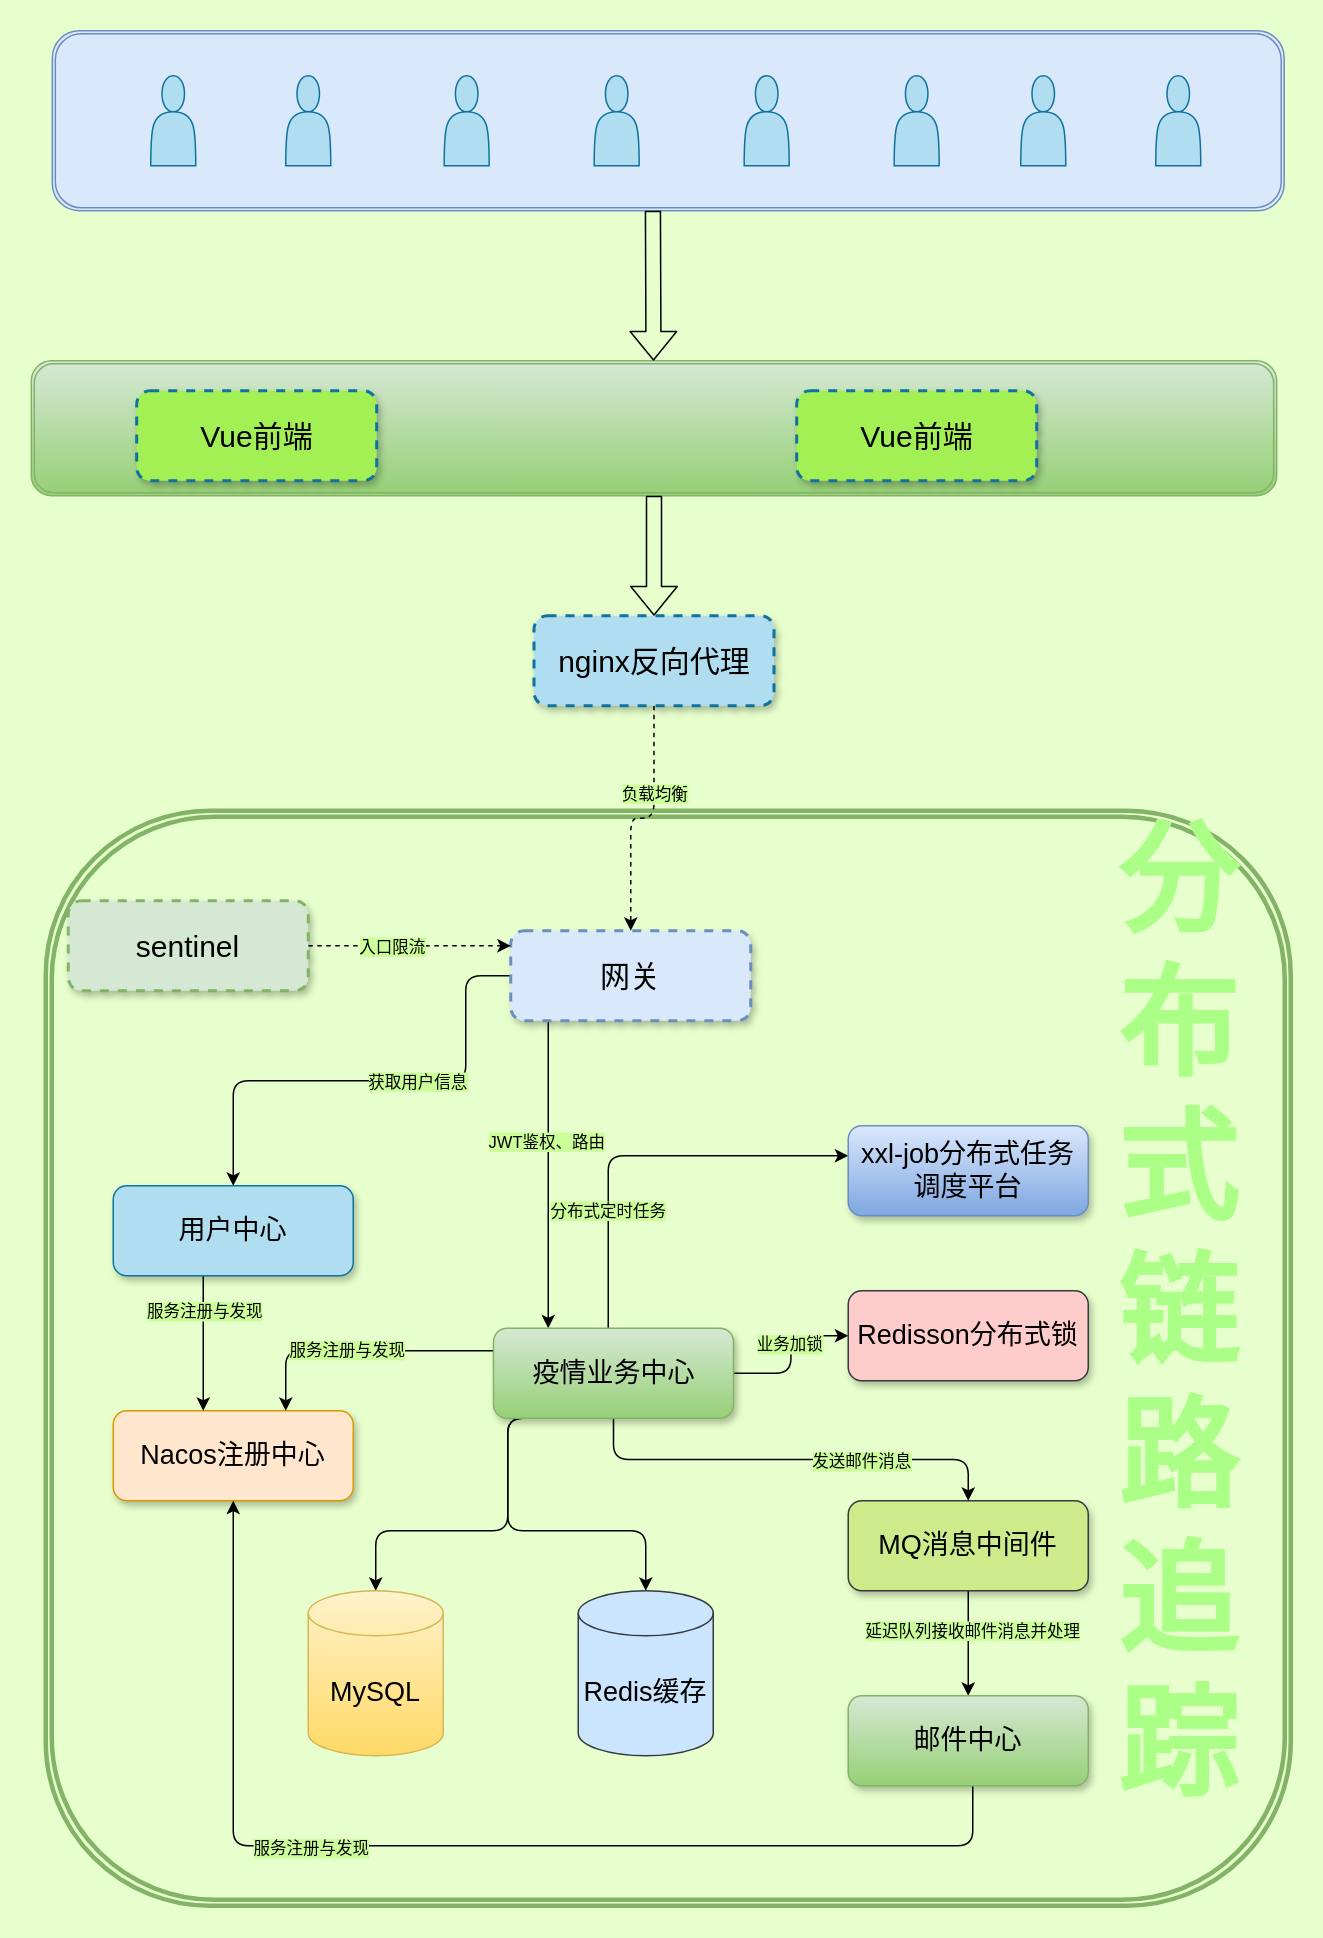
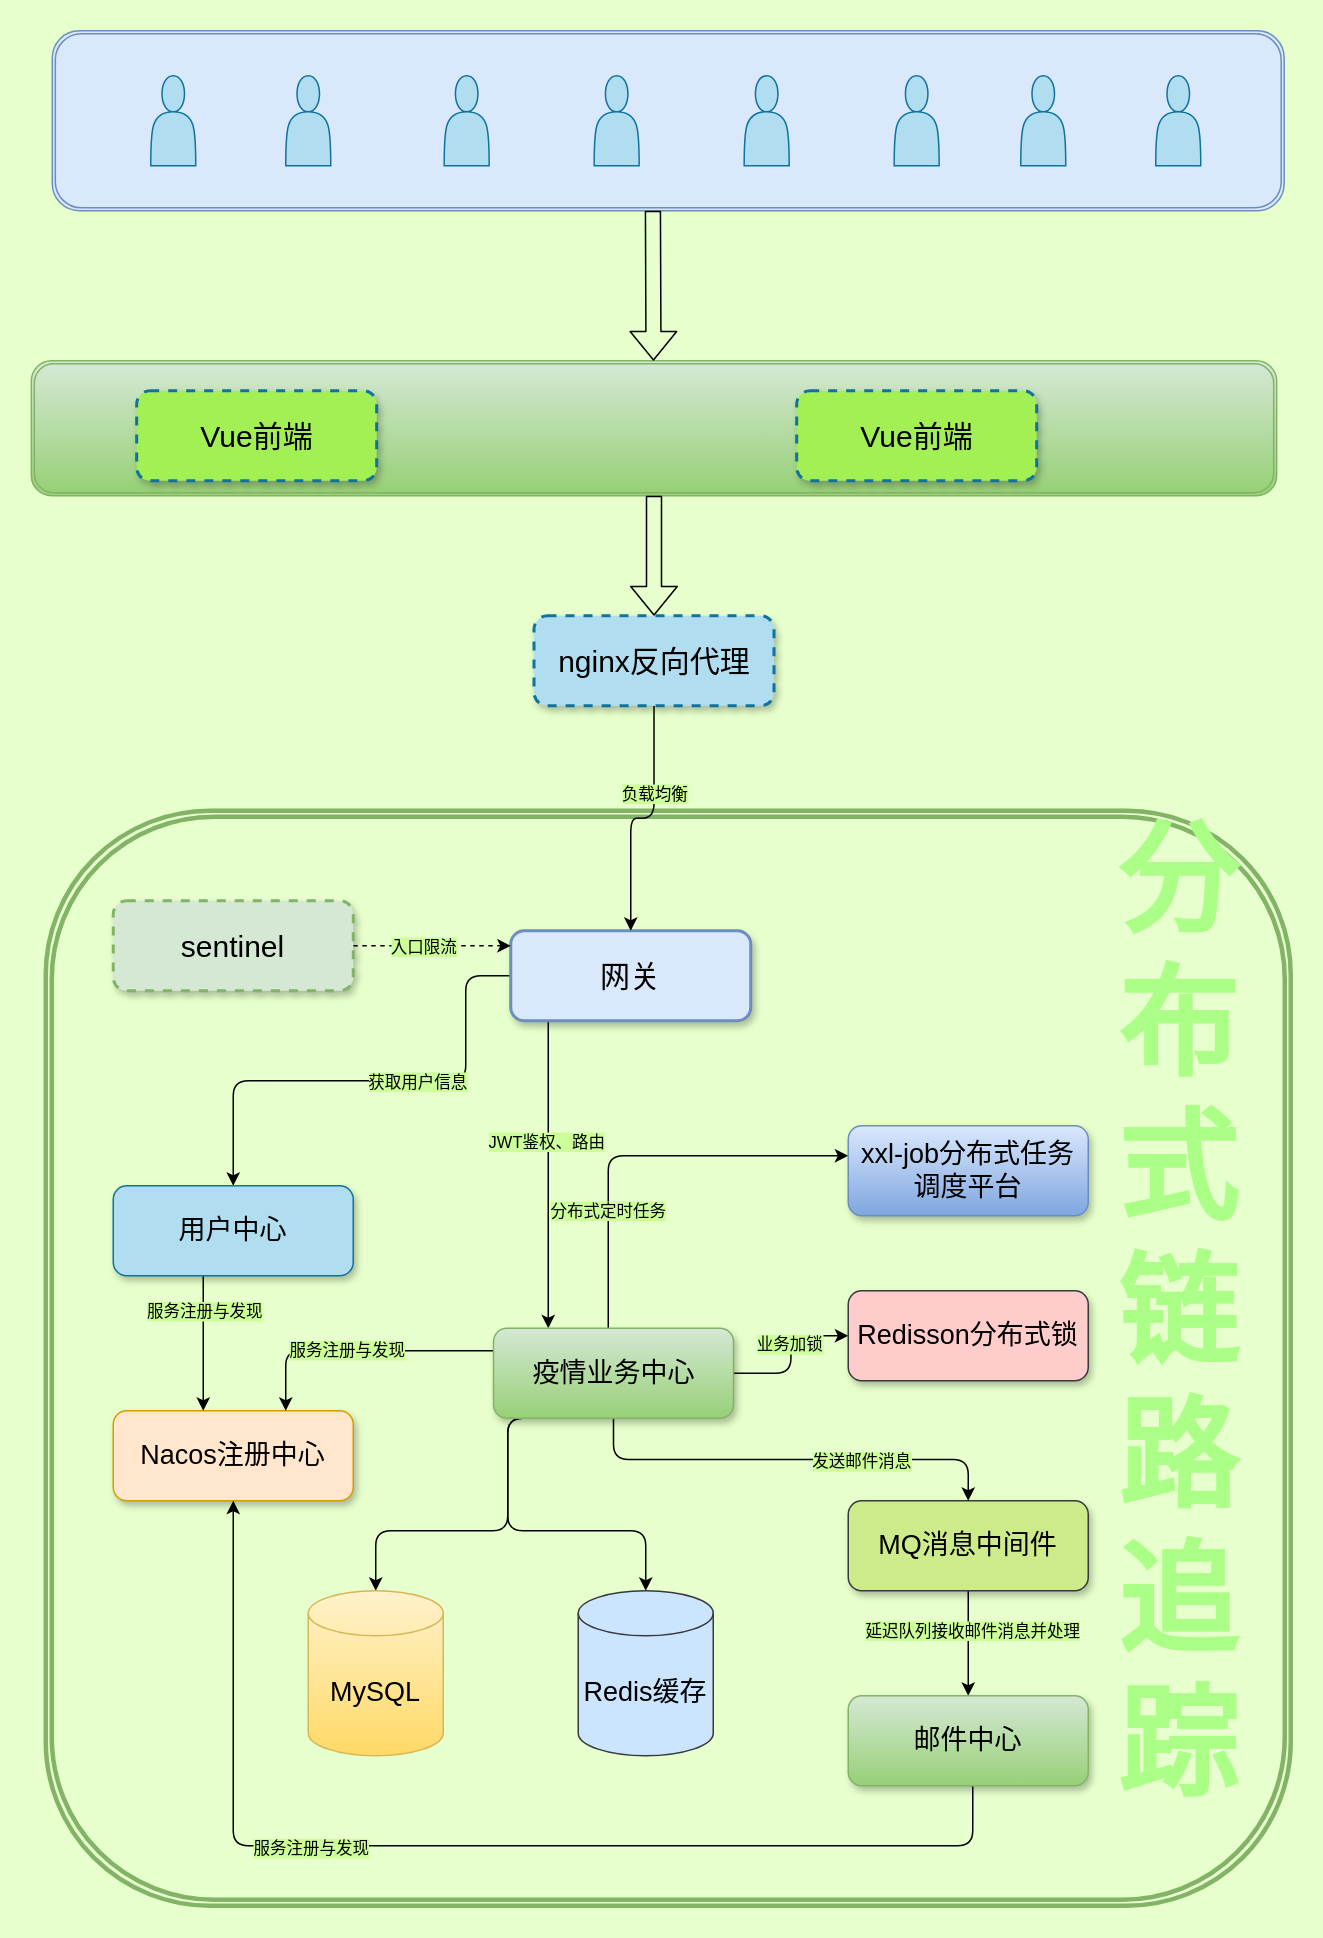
edge "nginx反向代理" -> "网关": style dashed -> solid
node "sentinel": moved (188, 946) -> (233, 946)
node "网关": style dashed -> solid
